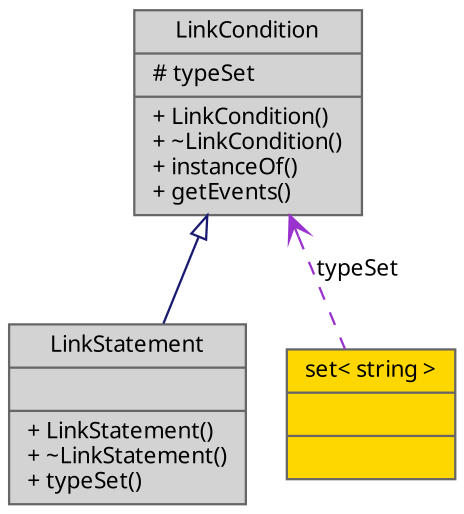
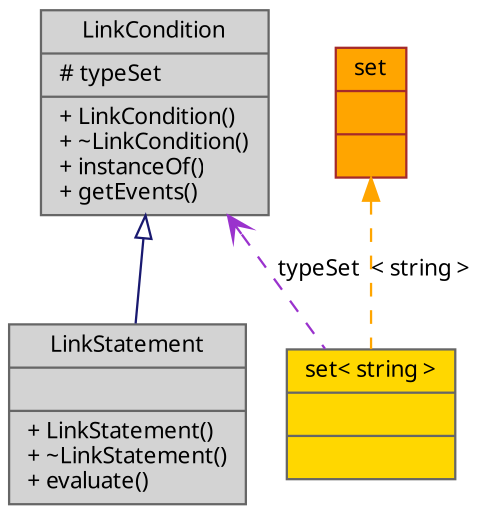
node "set": added
node "LinkStatement": text "+ typeSet()" -> "+ evaluate()"
